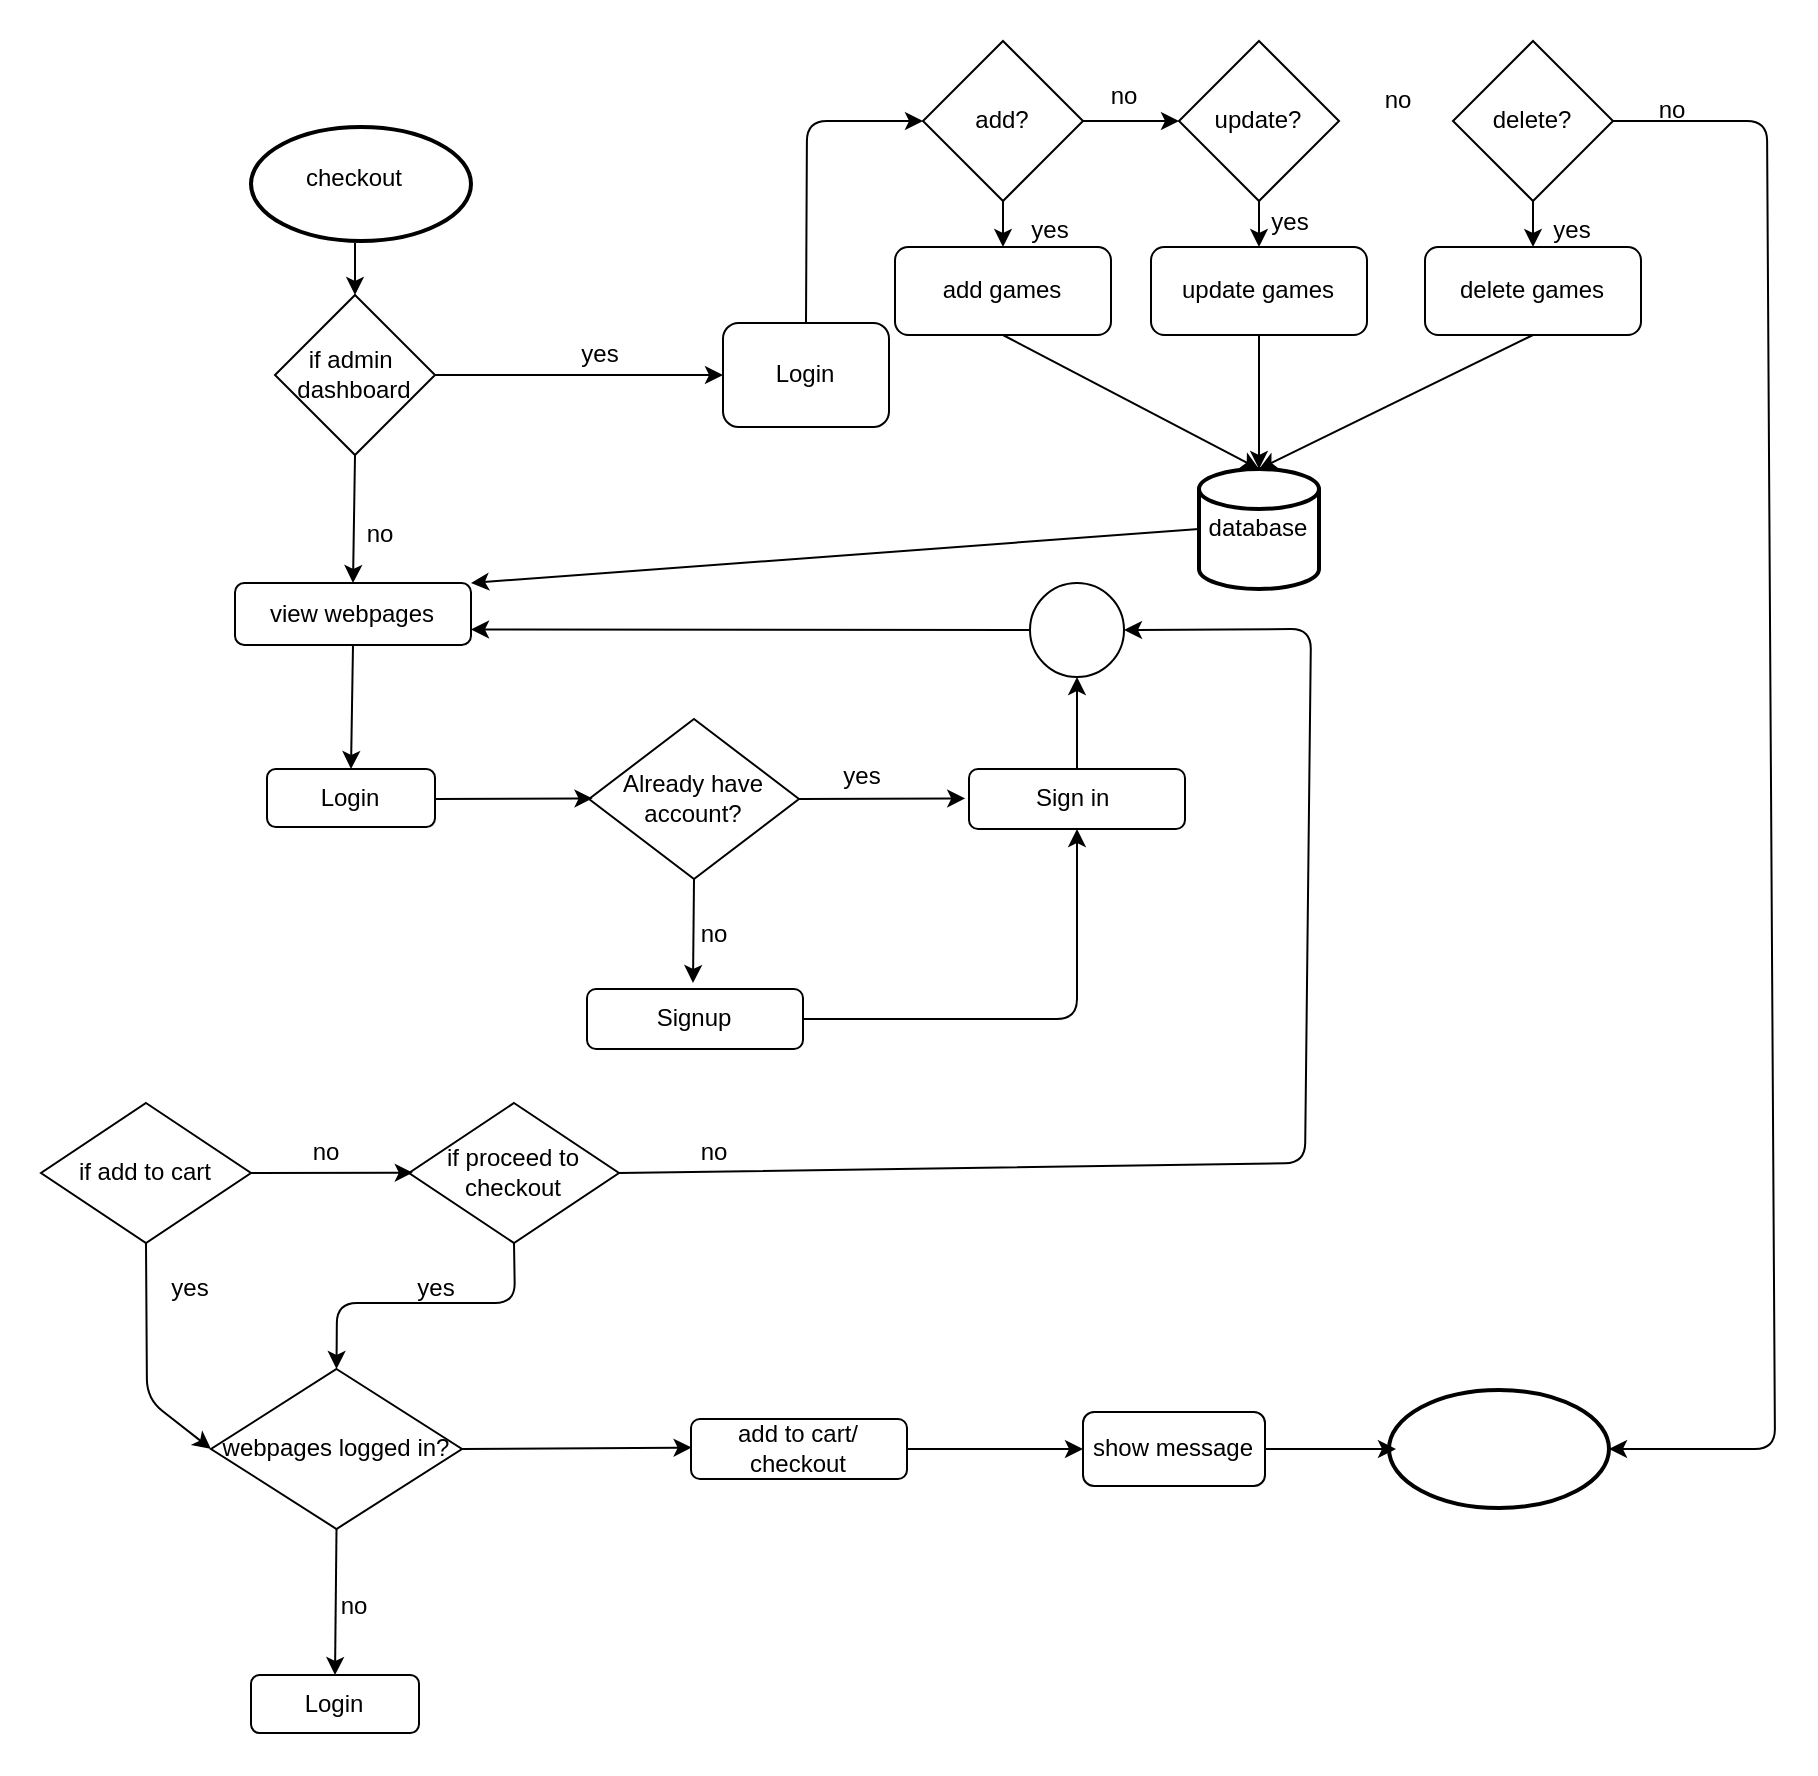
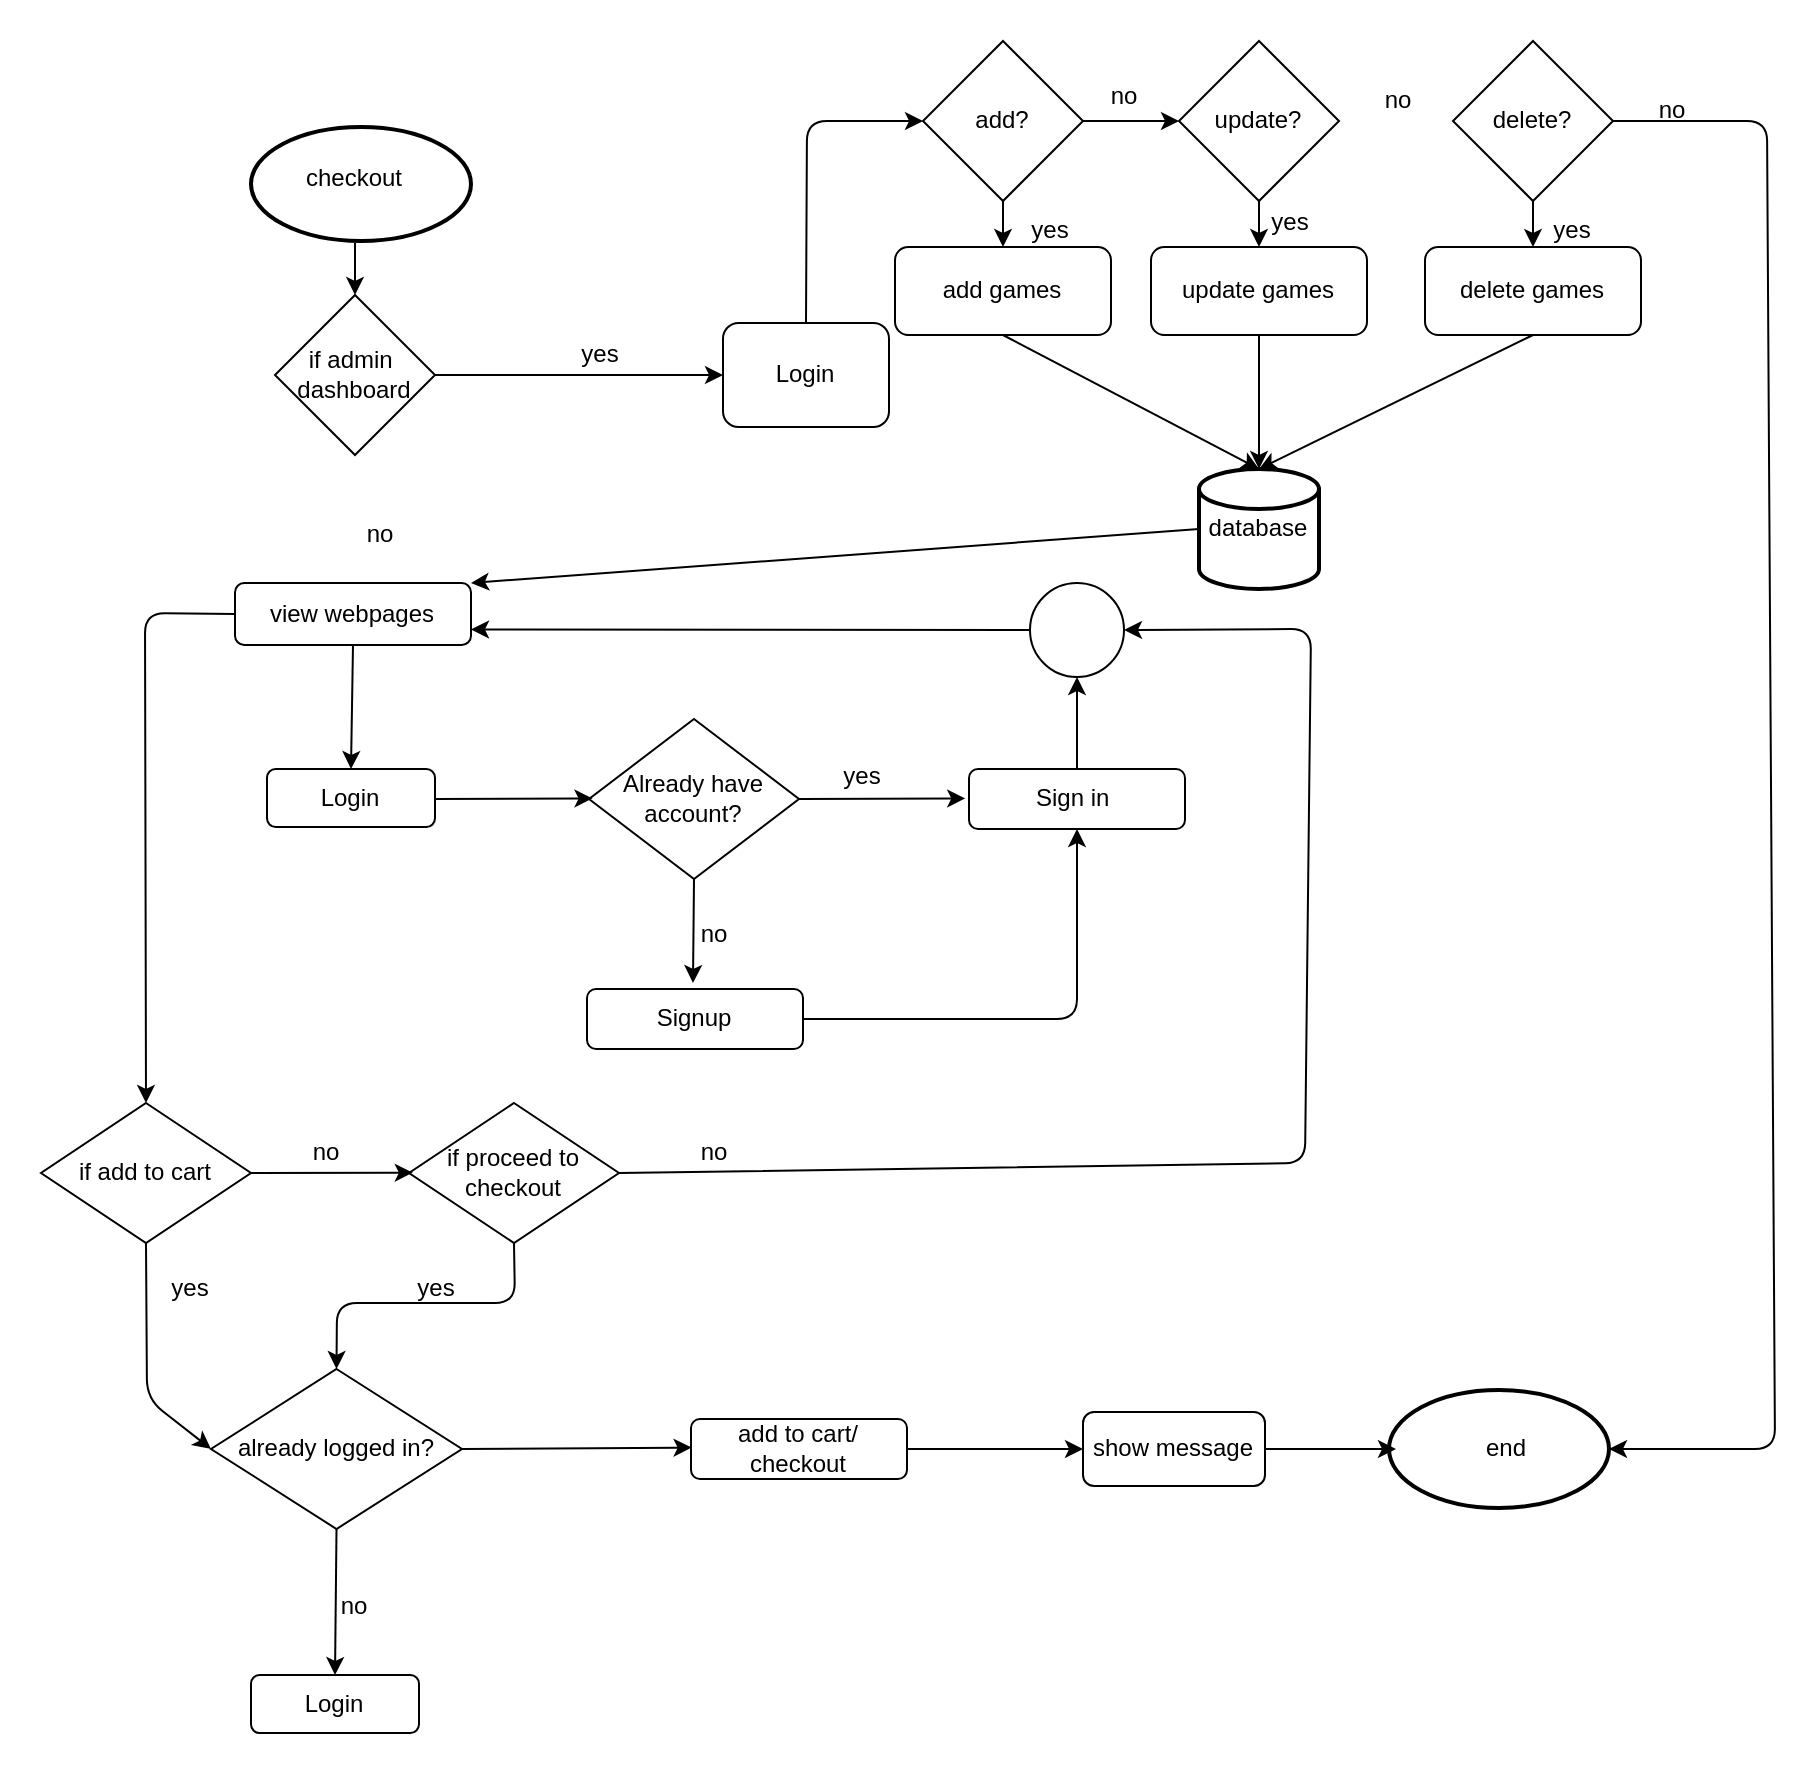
edge "if admin dashboard" -> "view webpages": removed
edge "view webpages" -> "if add to cart": added
node "webpages logged in?": label "webpages logged in?" -> "already logged in?"
node "end": added
